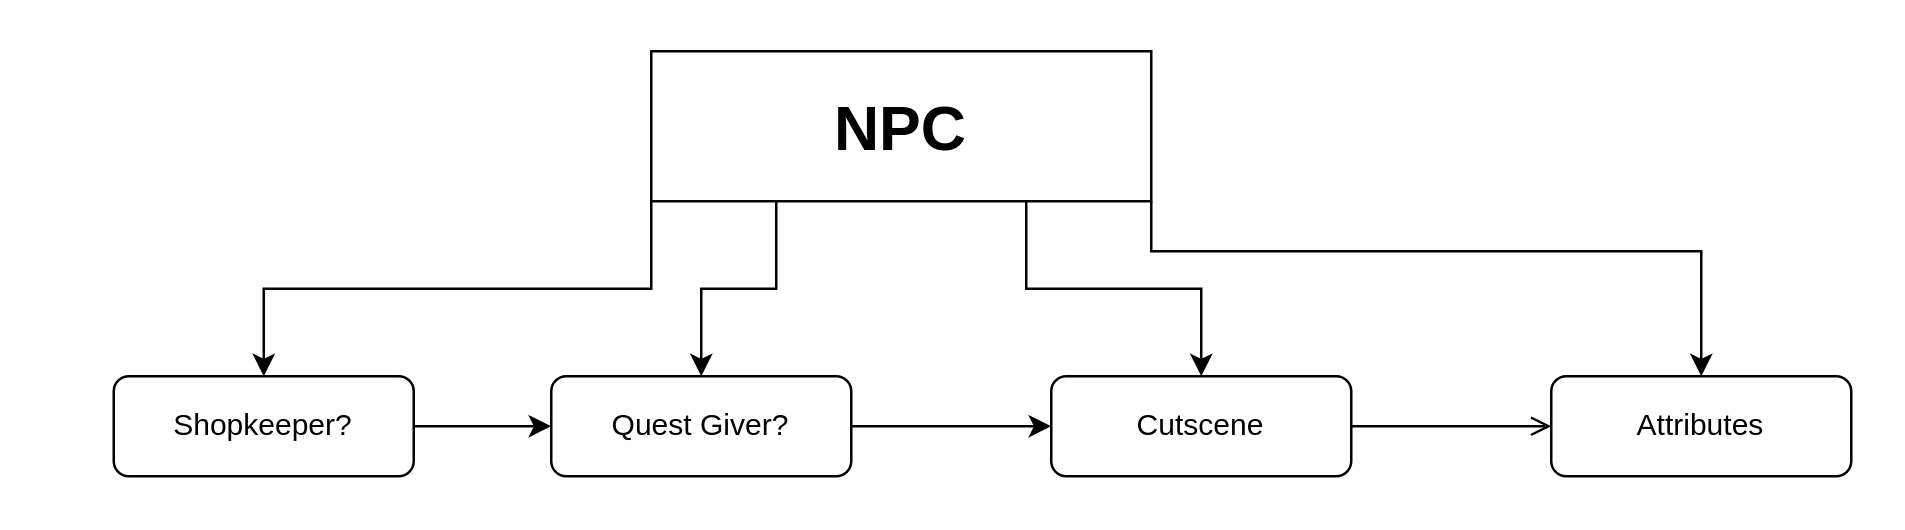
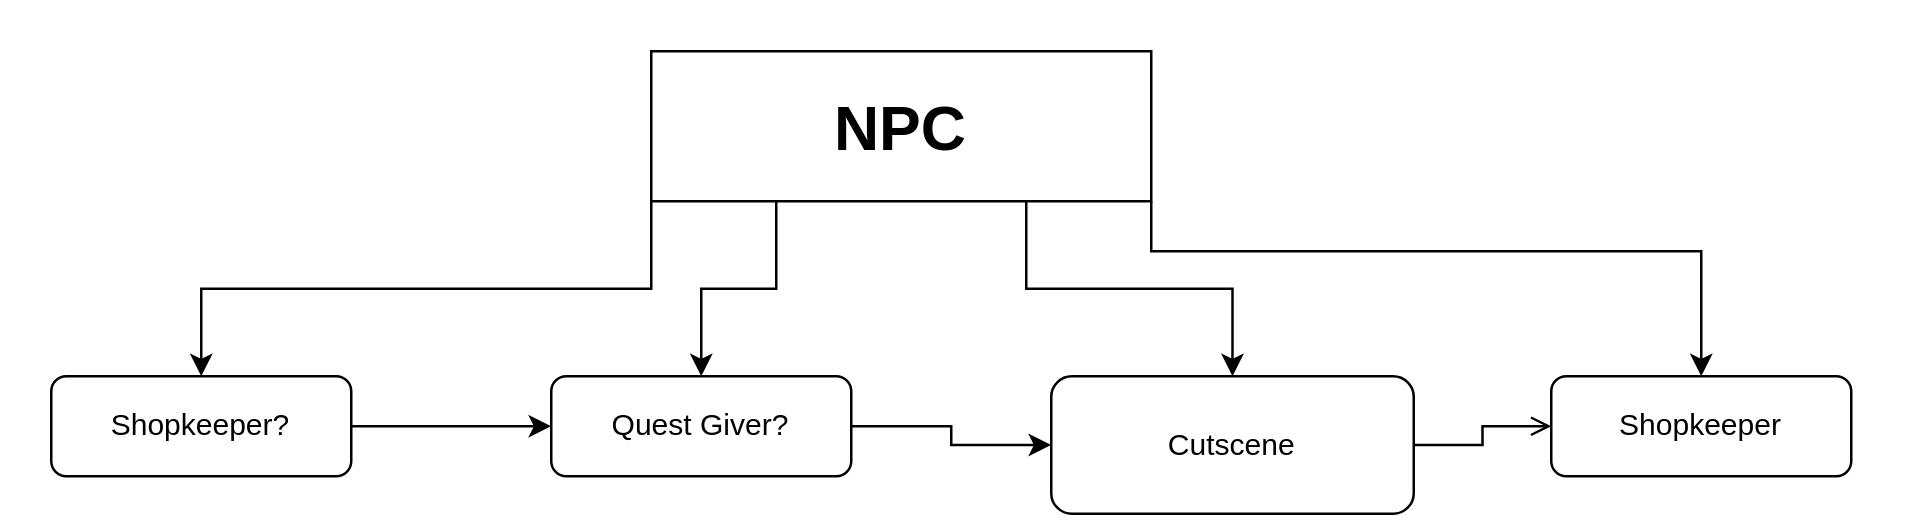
node "Shopkeeper?": moved (264, 426) -> (201, 426)
node "Cutscene": size 300x100 -> 363x138
node "Attributes": label "Attributes" -> "Shopkeeper"
